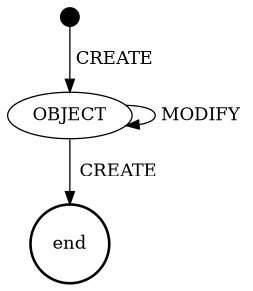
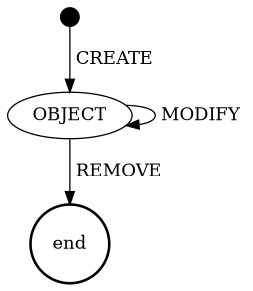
edge "OBJECT" -> "end": label " CREATE " -> " REMOVE "
